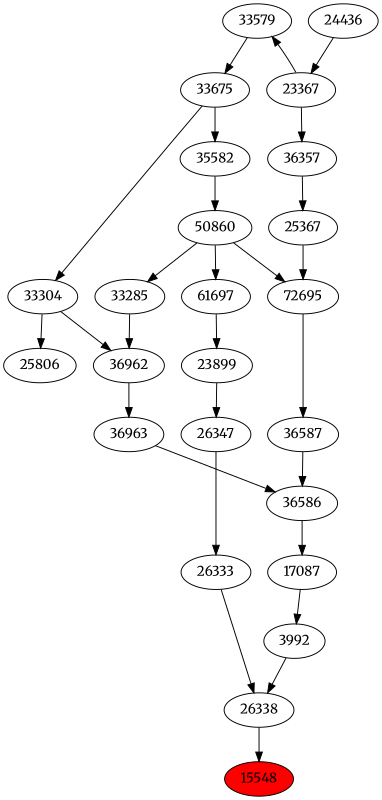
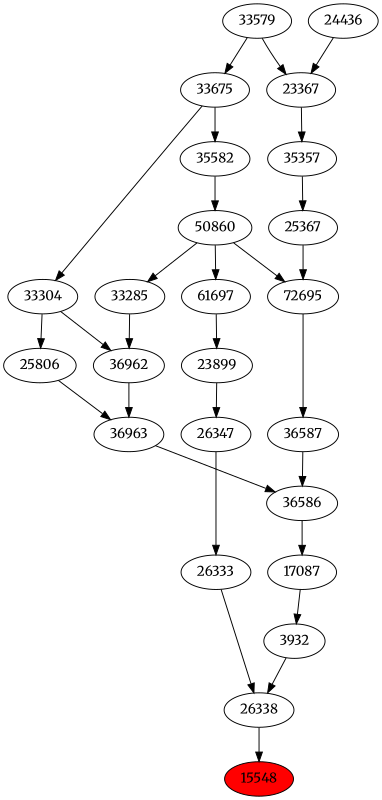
edge "23367" -> "33579": reversed
node "36357": label "36357" -> "35357"
edge "25806" -> "36963": added
node "3992": label "3992" -> "3932"
